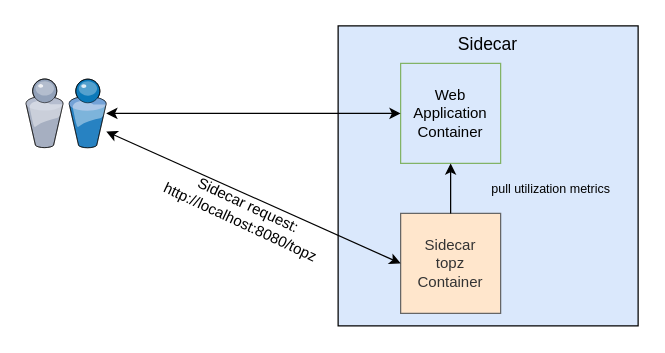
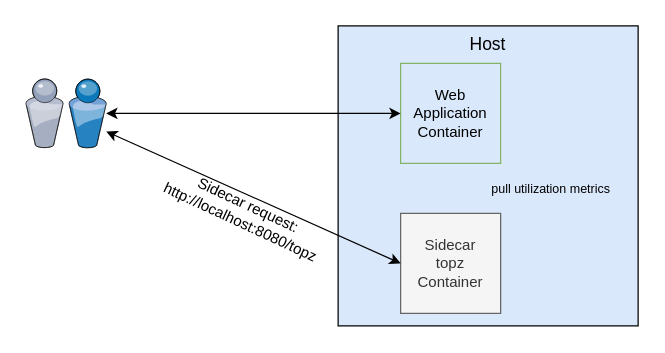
node "Sidecar": label "Sidecar" -> "Host"
edge "Sidecar topz Container" -> "Web Application Container": removed
node "Sidecar topz Container": fillcolor #ffe6cc -> #f5f5f5
